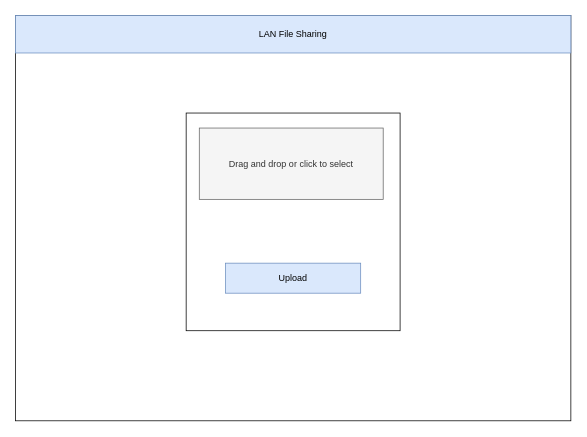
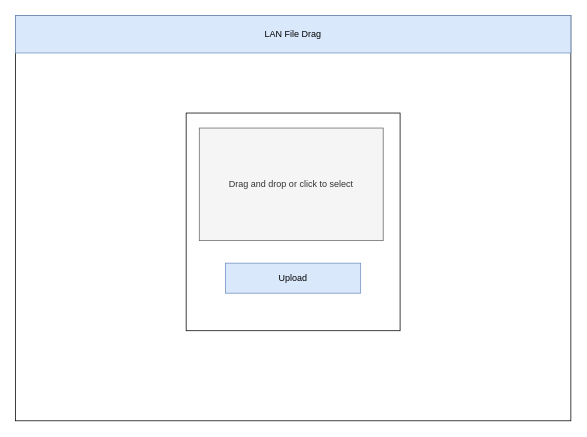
node "LAN File Sharing": label "LAN File Sharing" -> "LAN File Drag"
node "Drag and drop or click to select": size 184x71 -> 184x113
